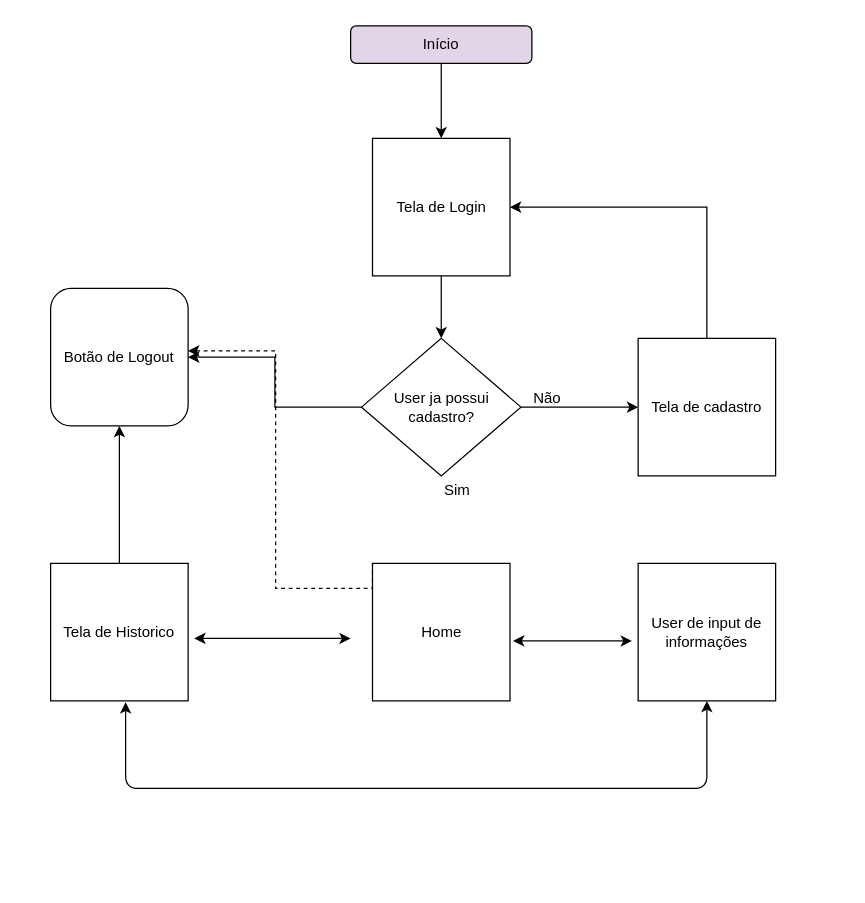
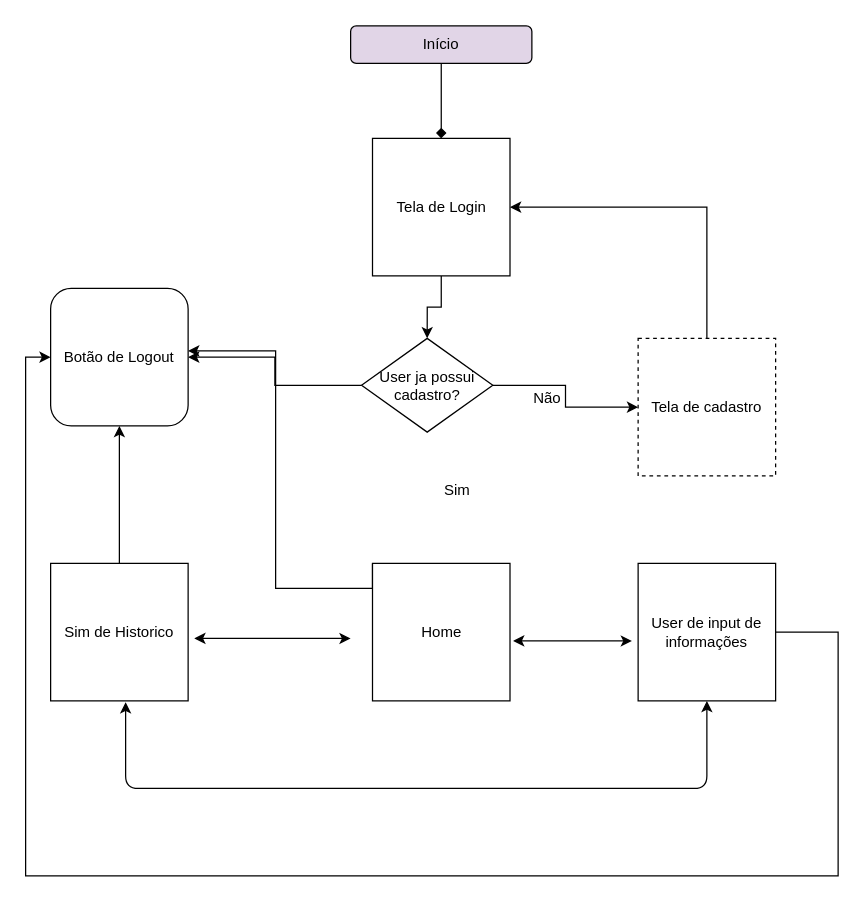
edge "Início" -> "Tela de Login": arrowhead classic -> diamond
node "User ja possui cadastro?": size 159x138 -> 131x94
node "Tela de cadastro": style solid -> dashed
edge "Home" -> "Botão de Logout": style dashed -> solid
node "Tela de Historico": label "Tela de Historico" -> "Sim de Historico"
edge "User de input de informações" -> "Botão de Logout": added
